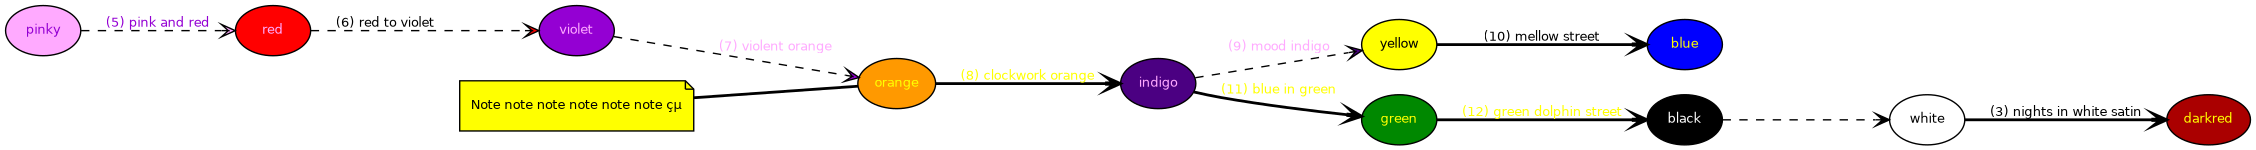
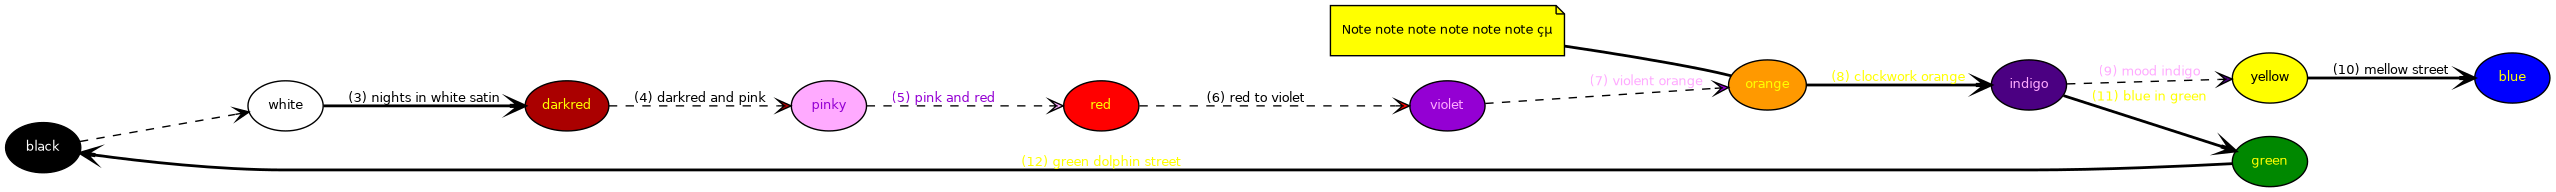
node "red": fontcolor #ffaaff -> #ffff00
edge "darkred" -- "pinky": added, label "(4) darkred and pink"
